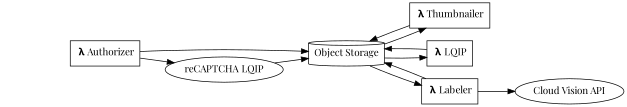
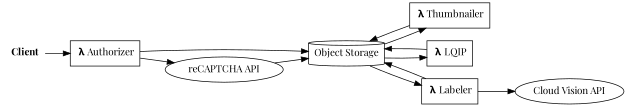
node "Client": added
node "reCAPTCHA LQIP": label "reCAPTCHA LQIP" -> "reCAPTCHA API"
